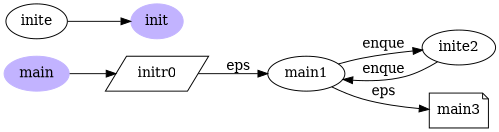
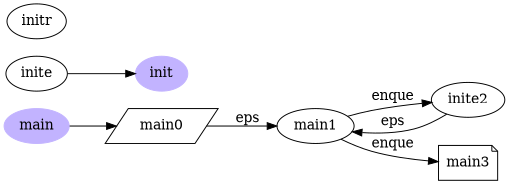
node "initr": added
edge "inite2" -> "main1": label "enque" -> "eps"
node "initr0": label "initr0" -> "main0"
edge "main1" -> "main3": label "eps" -> "enque"
